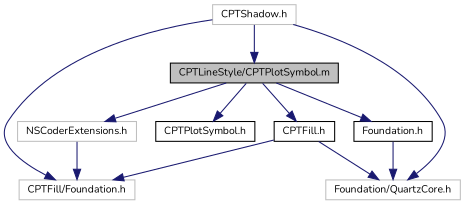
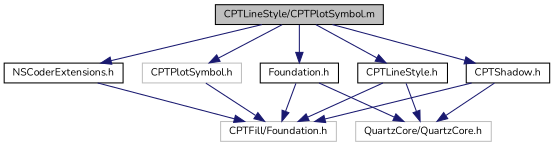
node "CPTShadow.h": color grey75 -> black
edge "CPTShadow.h" -> "CPTLineStyle/CPTPlotSymbol.m": reversed
edge "Foundation.h" -> "CPTFill/Foundation.h": added
edge "CPTPlotSymbol.h" -> "CPTFill/Foundation.h": added
node "NSCoderExtensions.h": color grey75 -> black
node "CPTPlotSymbol.h": color black -> grey75
node "CPTFill.h": label "CPTFill.h" -> "CPTLineStyle.h"
node "Foundation/QuartzCore.h": label "Foundation/QuartzCore.h" -> "QuartzCore/QuartzCore.h"
